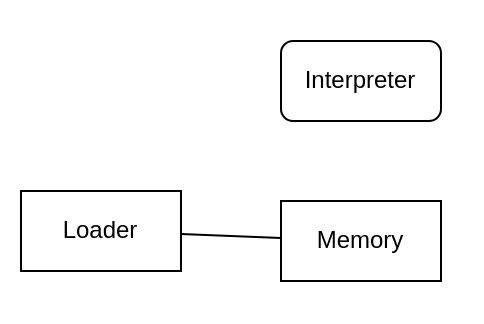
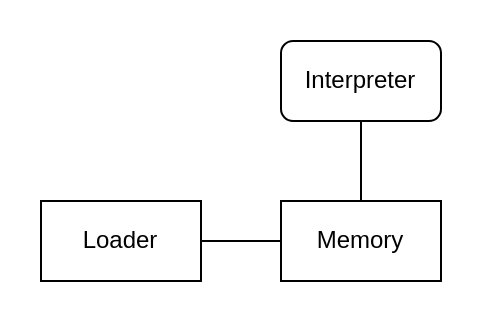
edge "Interpreter" -- "Memory": added
node "Loader": moved (101, 231) -> (121, 241)
